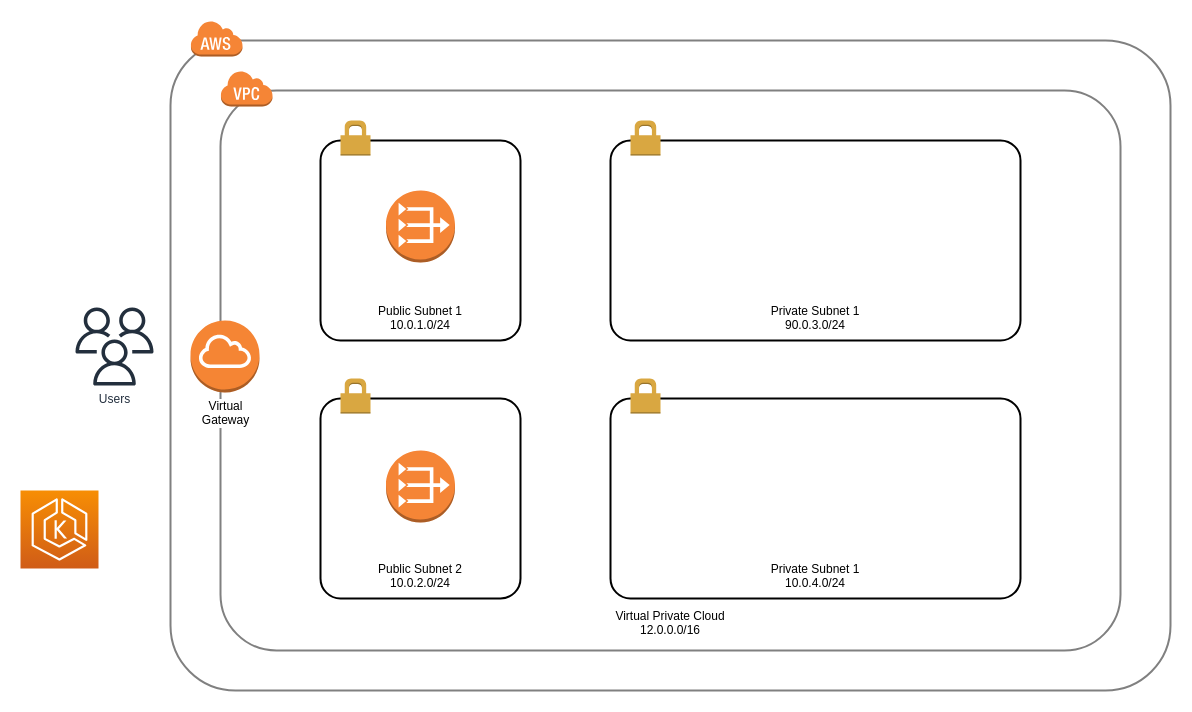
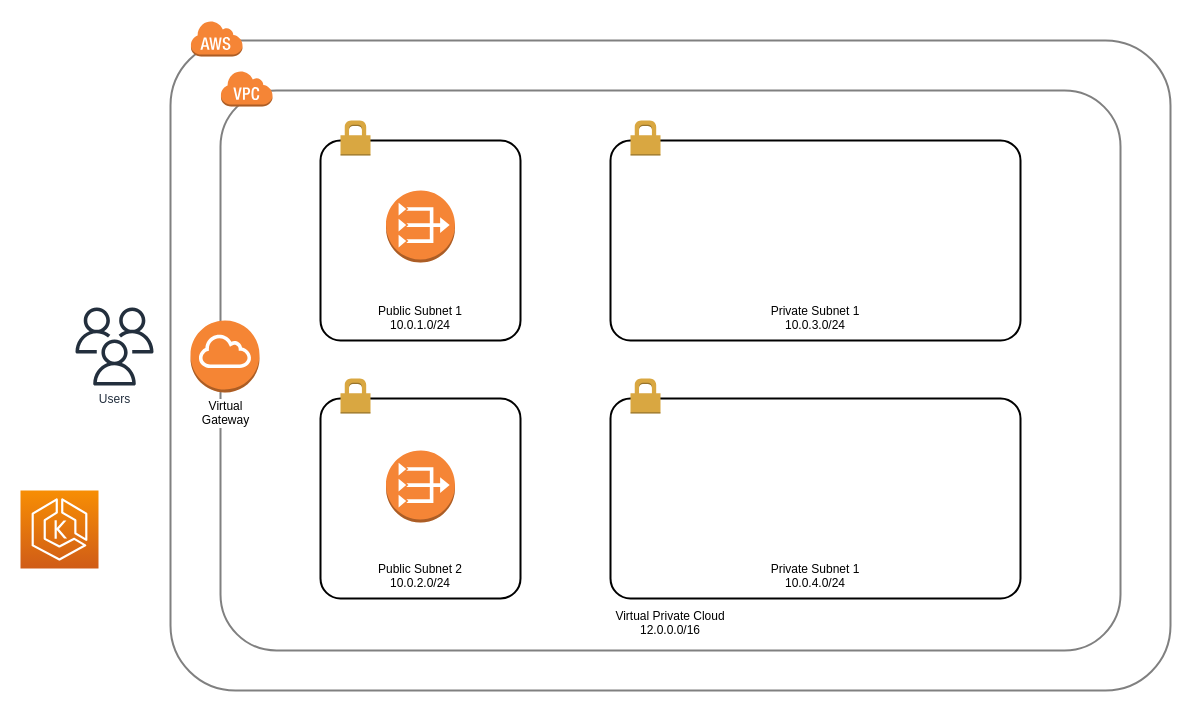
node "Private Subnet 1 90.0.3.0/24": label "Private Subnet 1 90.0.3.0/24" -> "Private Subnet 1 10.0.3.0/24"
